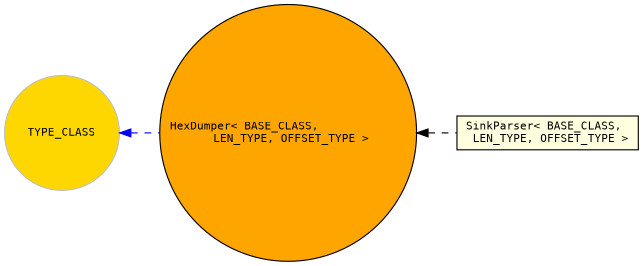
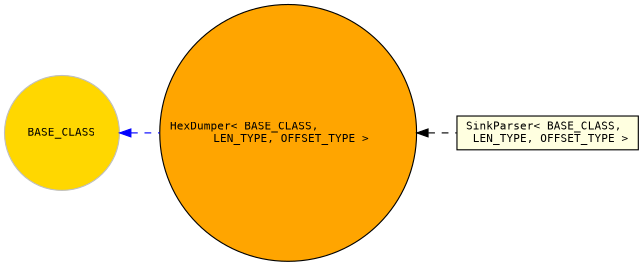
node "TYPE_CLASS": label "TYPE_CLASS" -> "BASE_CLASS"
